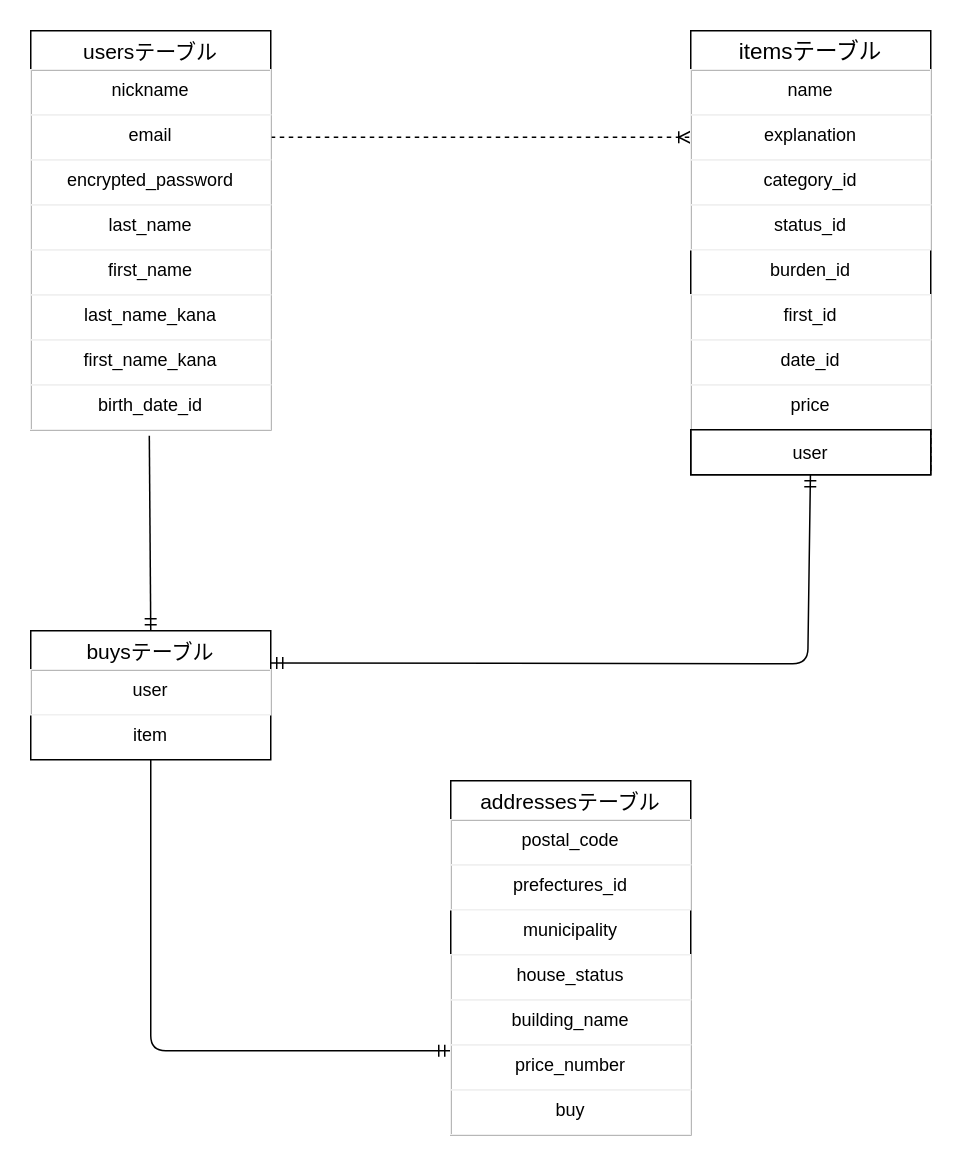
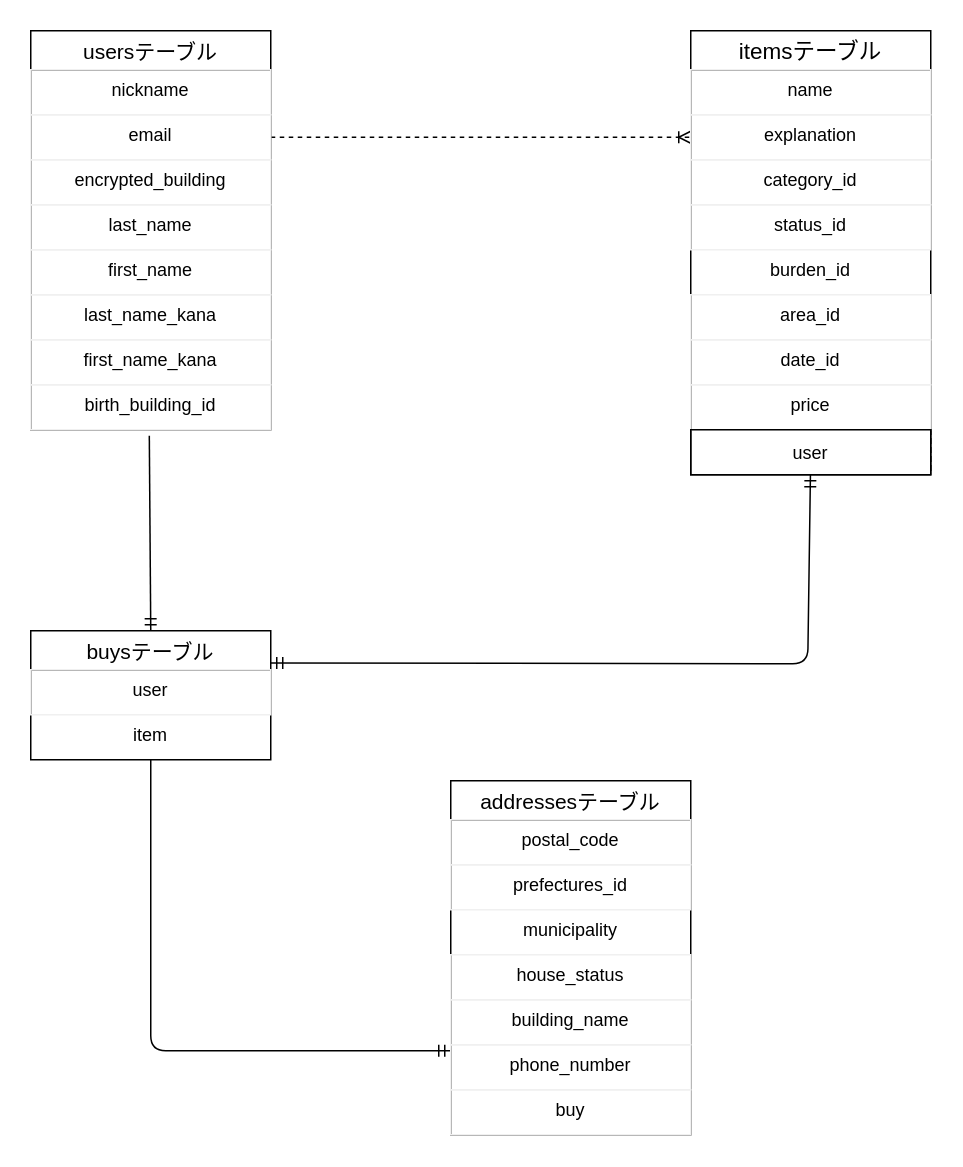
node "encrypted_password": label "encrypted_password" -> "encrypted_building"
node "first_id": label "first_id" -> "area_id"
node "birth_date_id": label "birth_date_id" -> "birth_building_id"
node "price_number": label "price_number" -> "phone_number"
